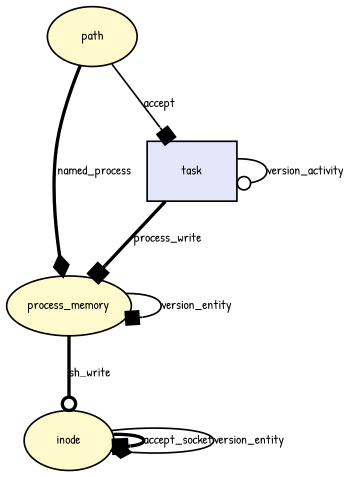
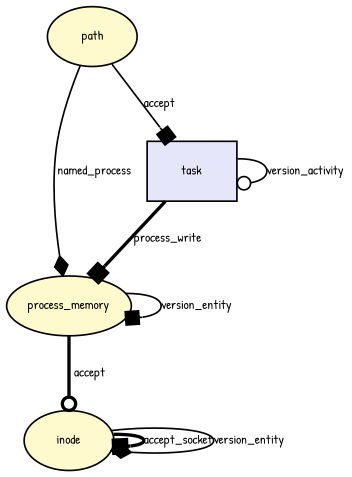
edge "path" -> "process_memory": style bold -> solid
edge "process_memory" -> "inode": label "sh_write" -> "accept"
